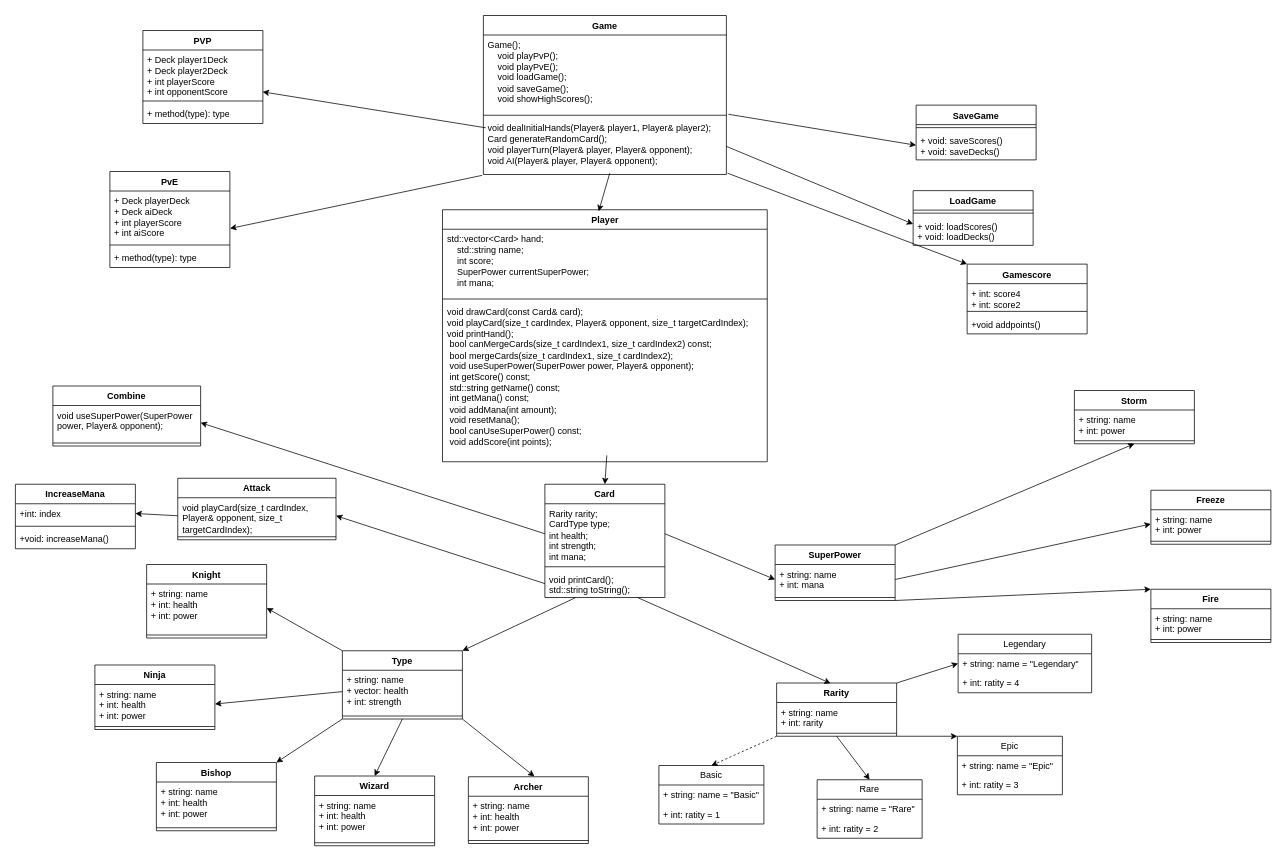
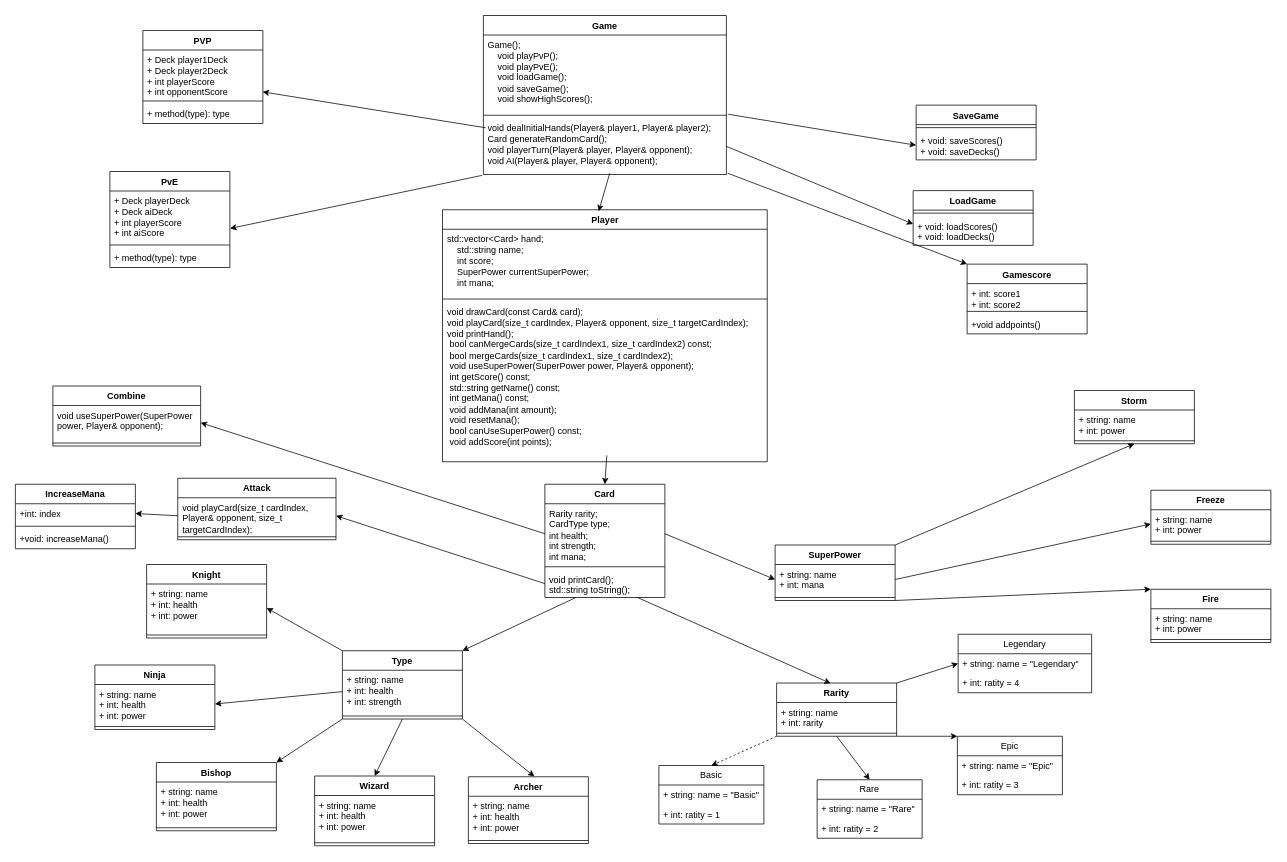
node "+ int: score4 + int: score2": label "+ int: score4 + int: score2" -> "+ int: score1 + int: score2"
node "+ string: name + vector: health + int: strength": label "+ string: name + vector: health + int: strength" -> "+ string: name + int: health + int: strength"
